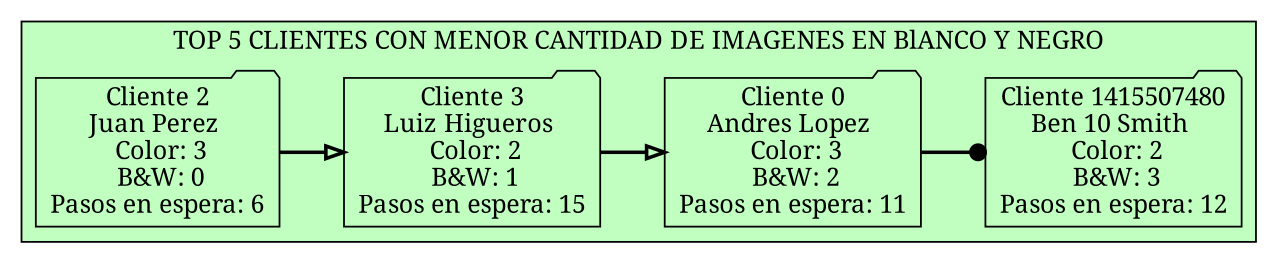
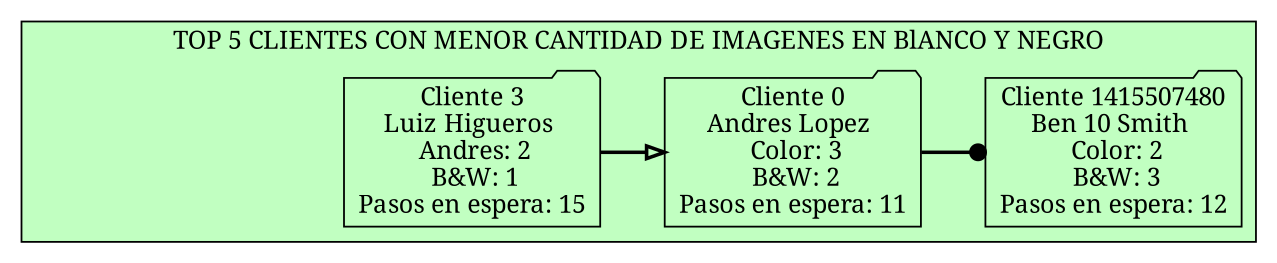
node "Cliente 2 Juan Perez Color: 3 B&W: 0 Pasos en espera: 6": removed
node "Cliente 3 Luiz Higueros Color: 2 B&W: 1 Pasos en espera: 15": label "Cliente 3 Luiz Higueros Color: 2 B&W: 1 Pasos en espera: 15" -> "Cliente 3 Luiz Higueros Andres: 2 B&W: 1 Pasos en espera: 15"
